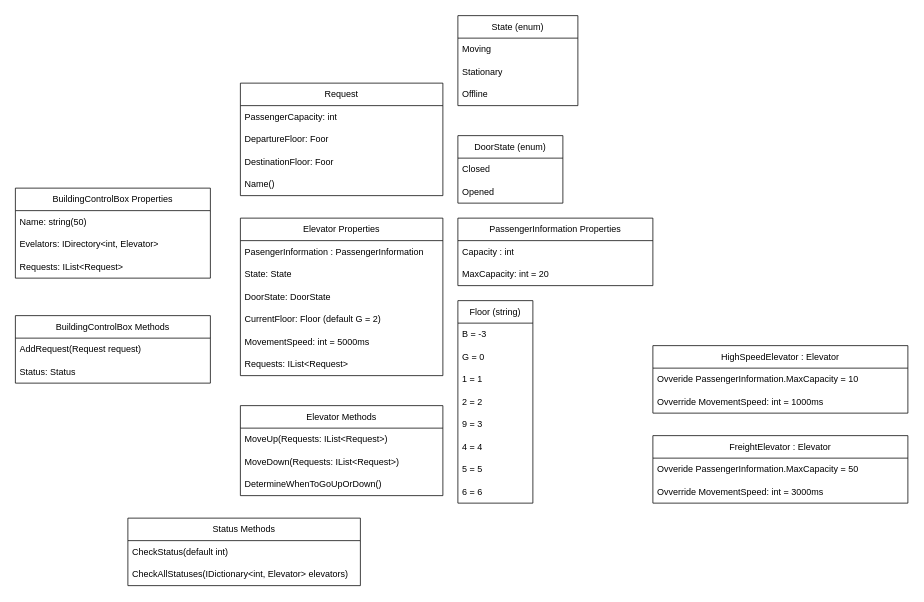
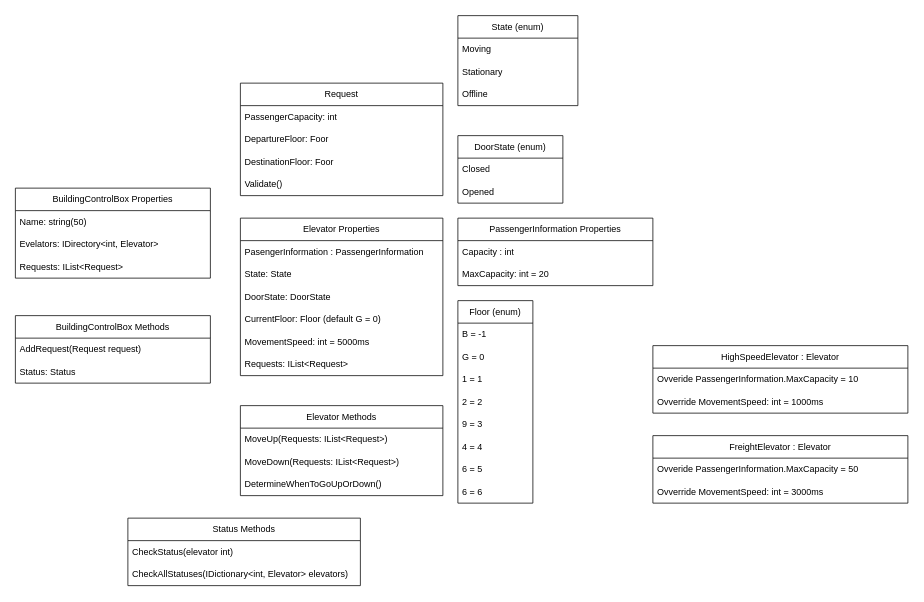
node "Name()": label "Name()" -> "Validate()"
node "Floor (string)": label "Floor (string)" -> "Floor (enum)"
node "CurrentFloor: Floor (default G = 2)": label "CurrentFloor: Floor (default G = 2)" -> "CurrentFloor: Floor (default G = 0)"
node "B = -3": label "B = -3" -> "B = -1"
node "5 = 5": label "5 = 5" -> "6 = 5"
node "CheckStatus(default int)": label "CheckStatus(default int)" -> "CheckStatus(elevator int)"
